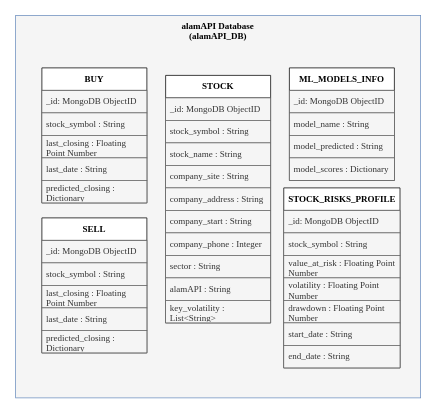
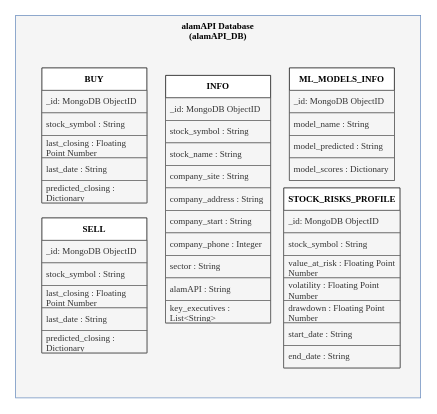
node "STOCK": label "STOCK" -> "INFO"
node "key_volatility : List<String>": label "key_volatility : List<String>" -> "key_executives : List<String>"
